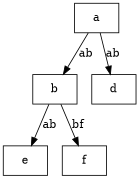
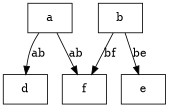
edge "a" -> "b": now "a" -> "f"
edge "b" -> "e": label "ab" -> "be"
